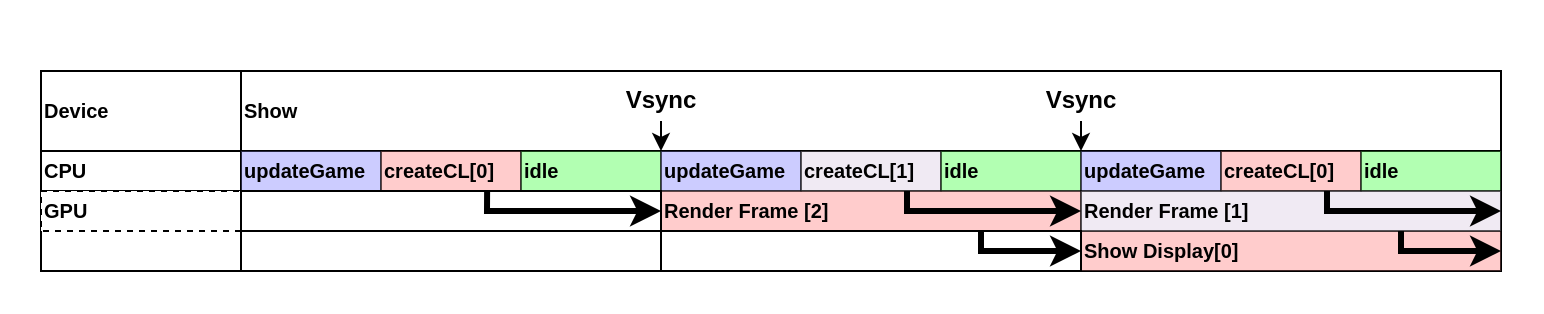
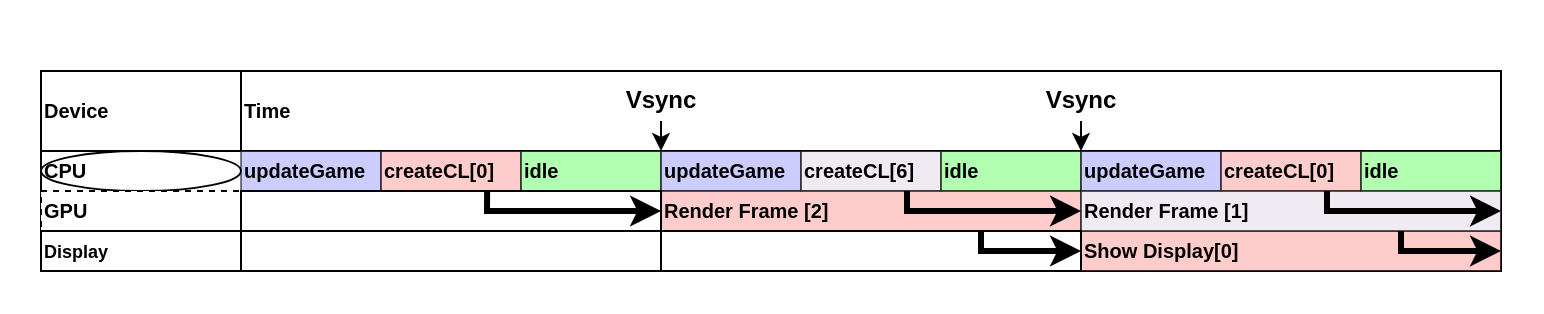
node "Show": label "Show" -> "Time"
node "CPU": shape rectangle -> ellipse
node "createCL[1]": label "createCL[1]" -> "createCL[6]"
node "Display": added
